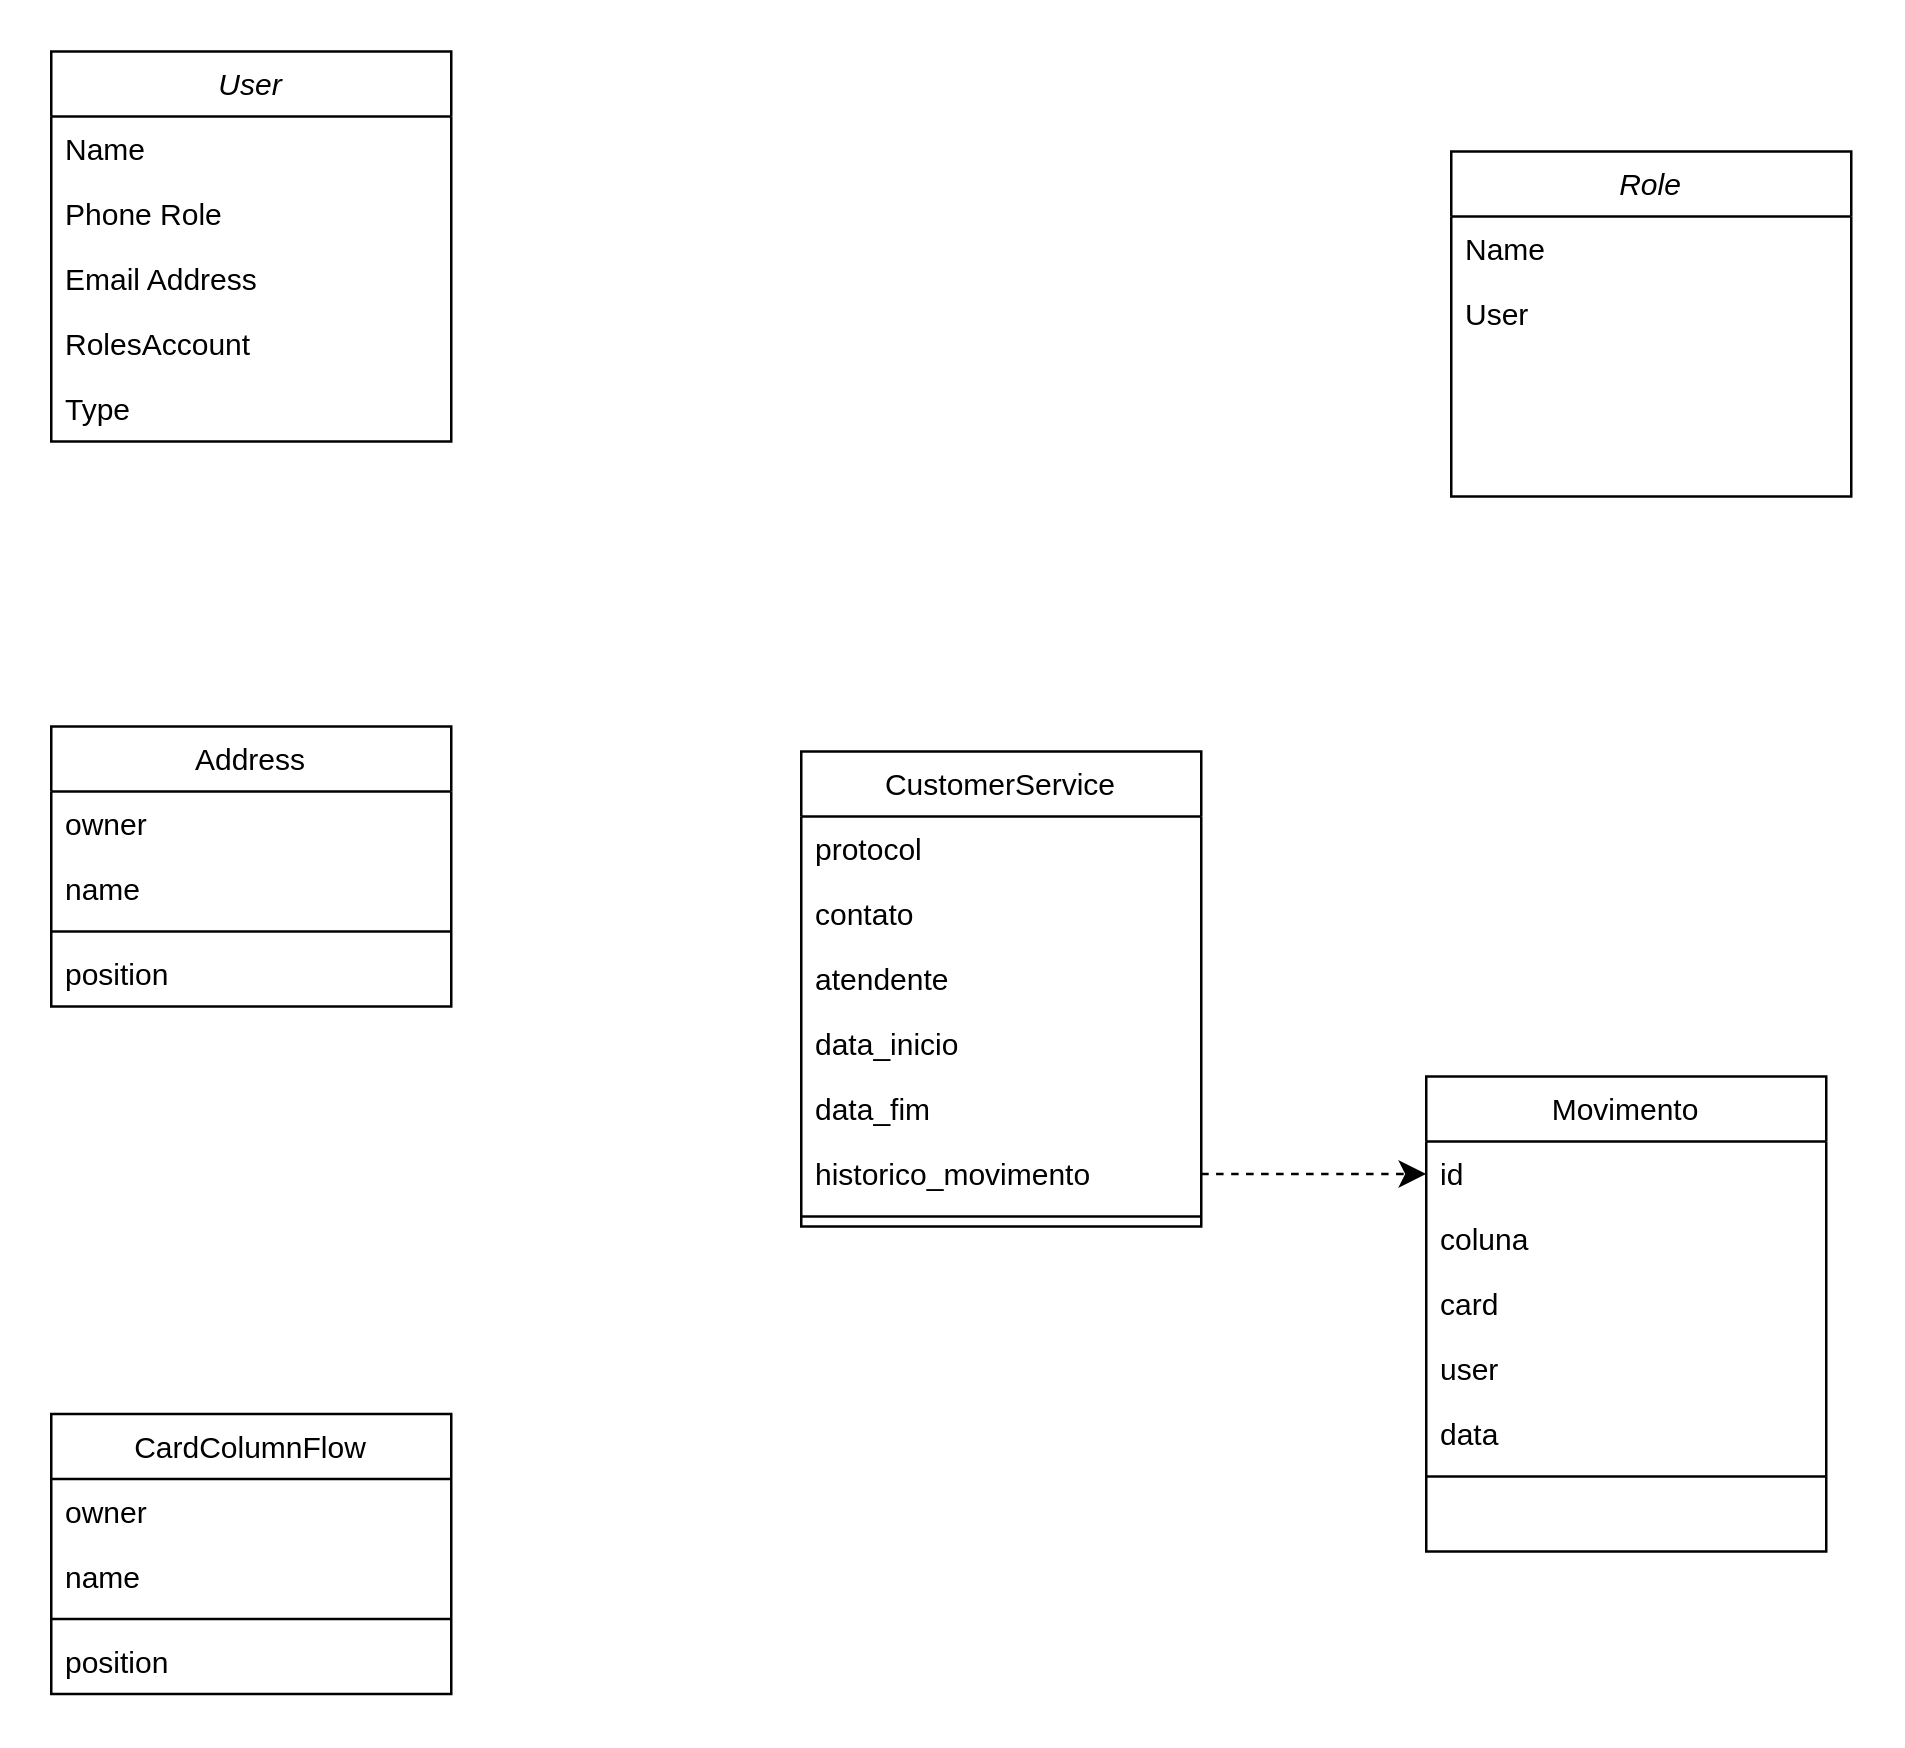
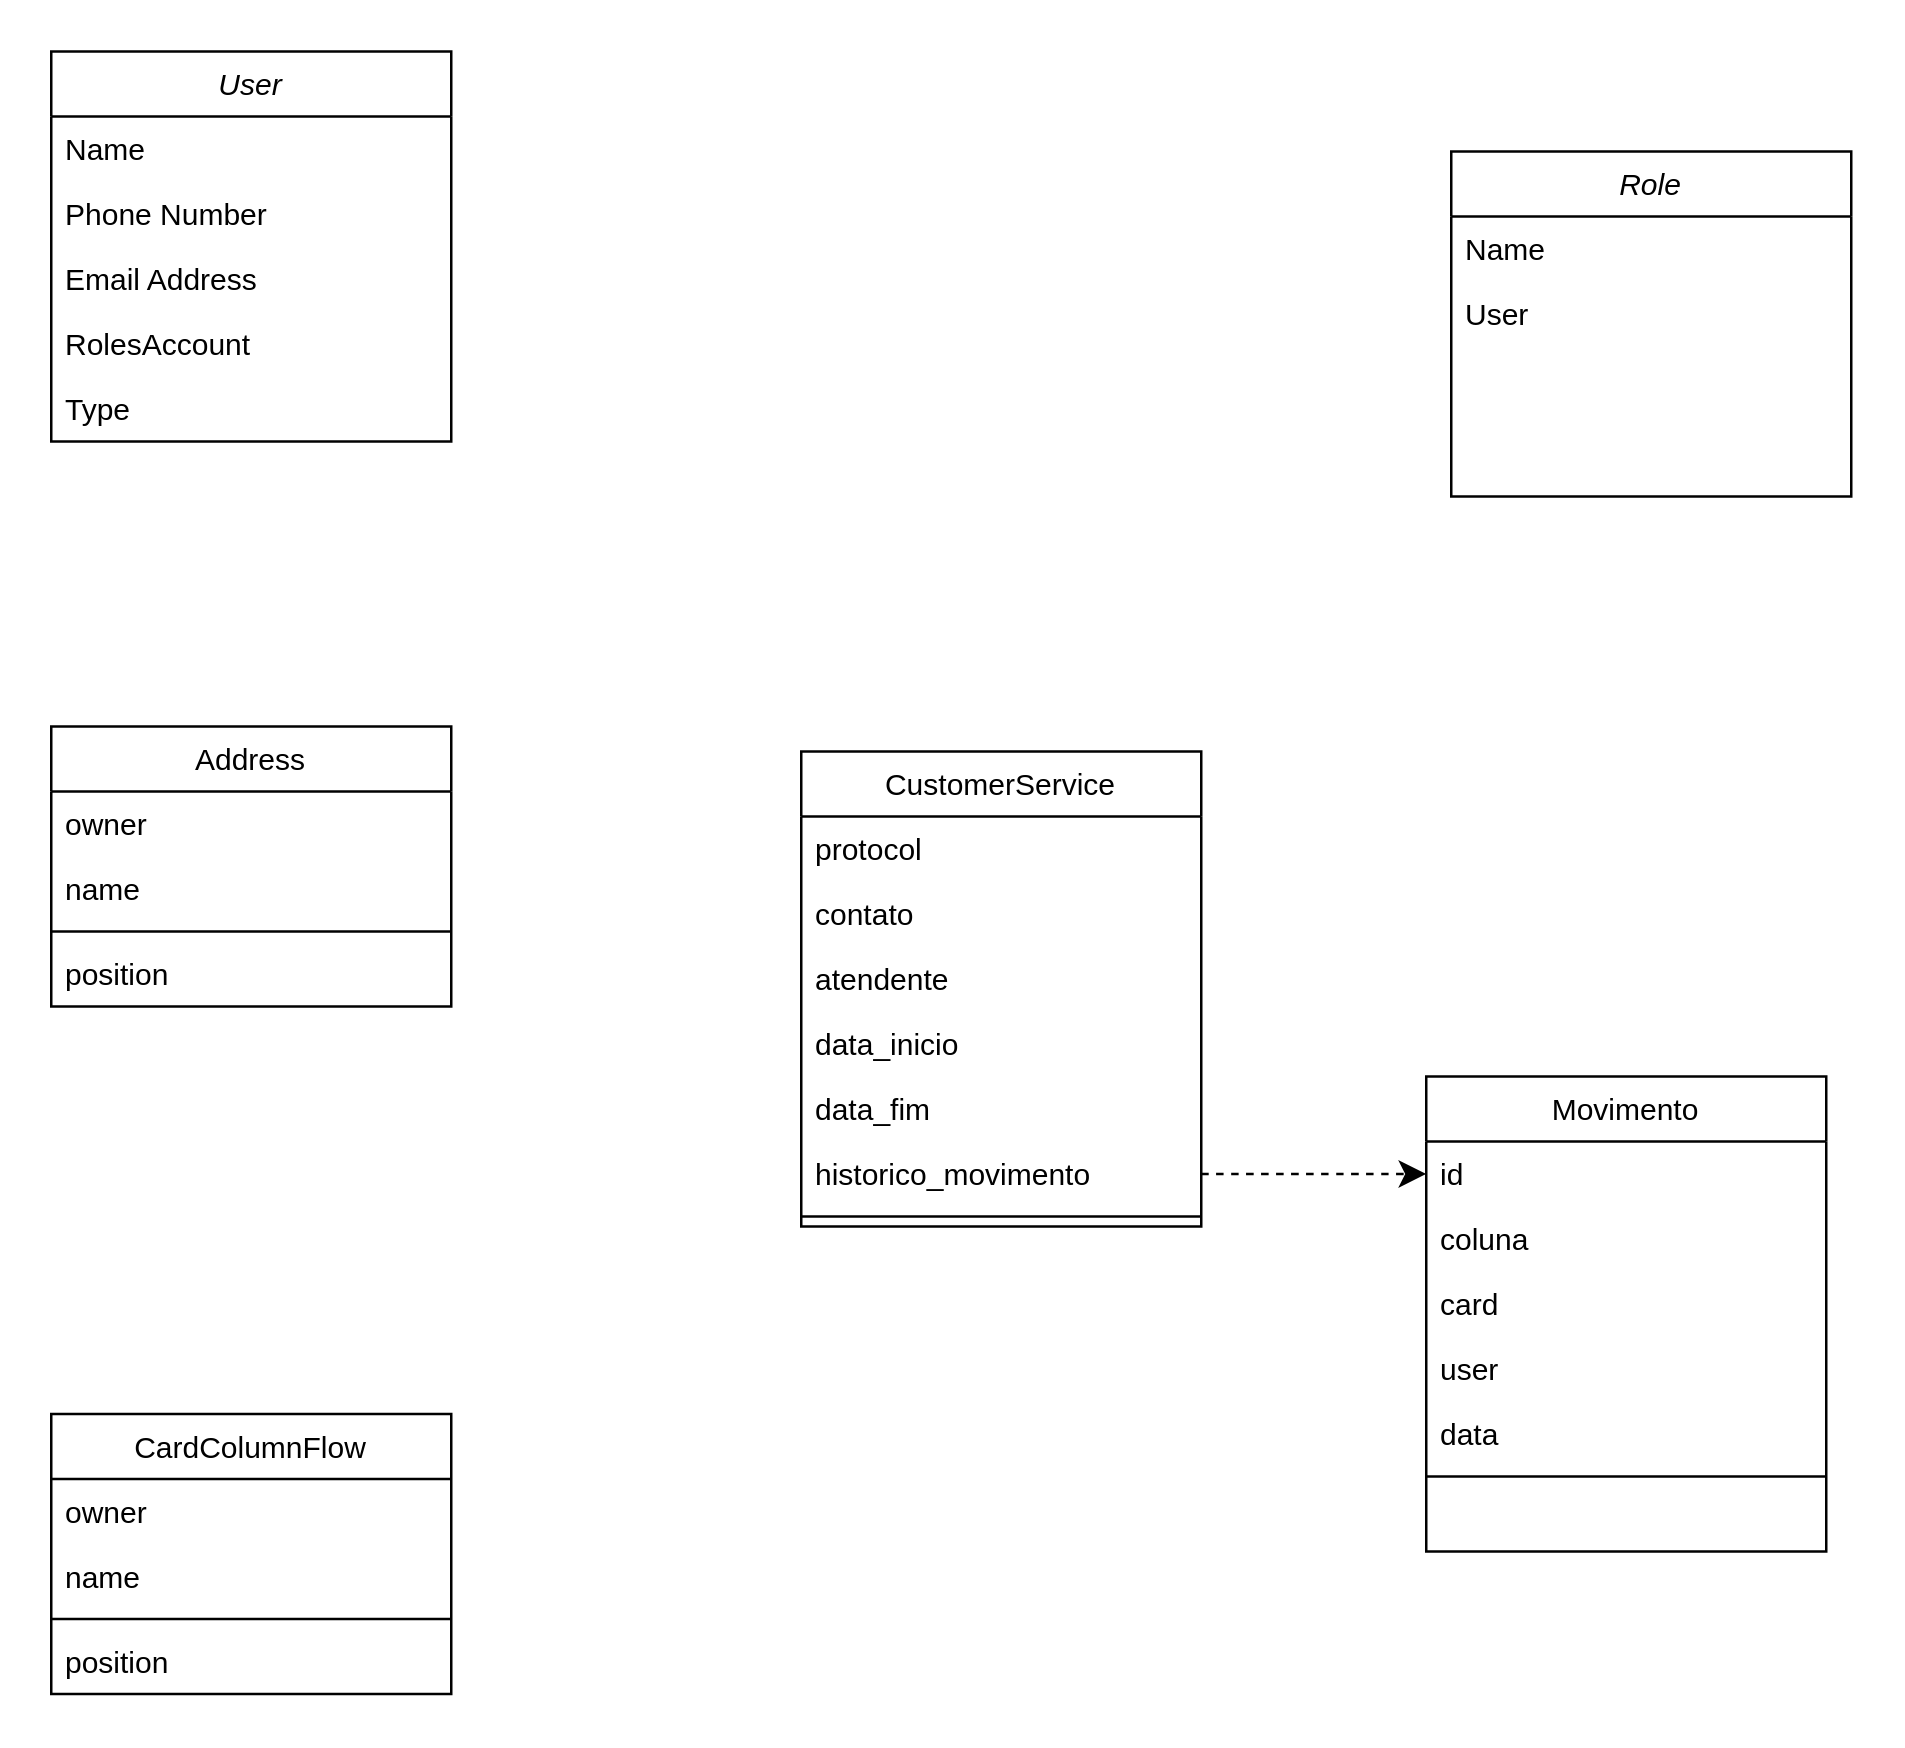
node "Phone Role": label "Phone Role" -> "Phone Number"
